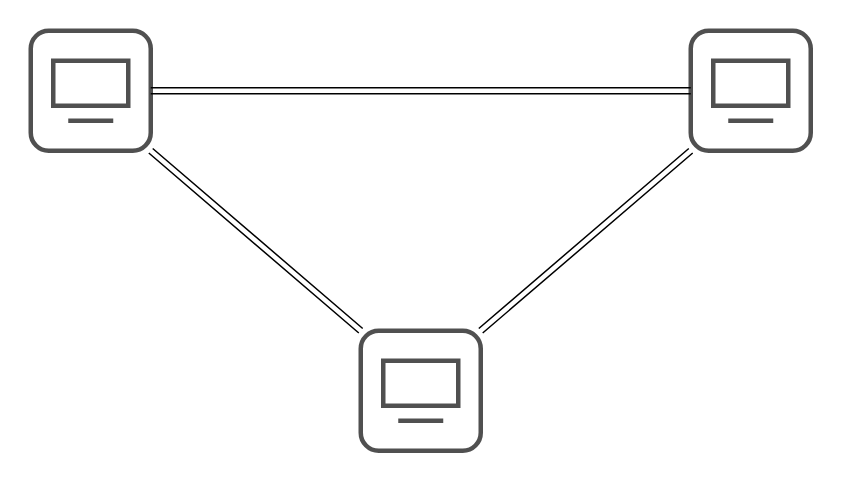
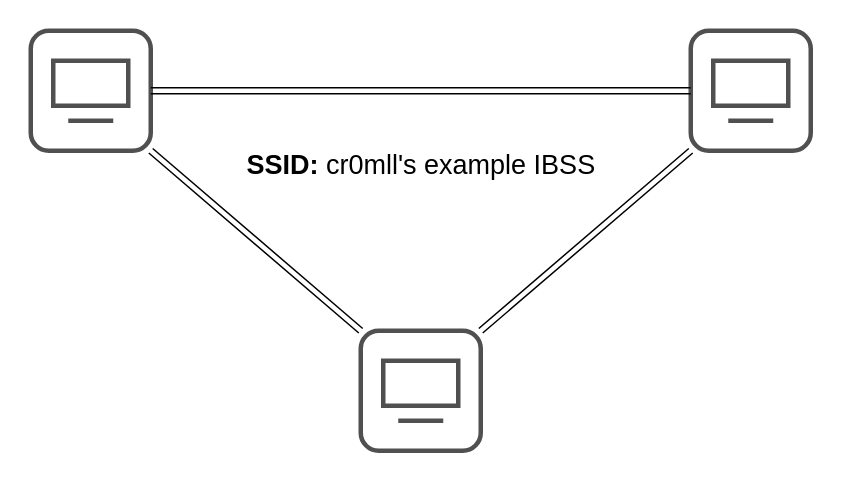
node "SSID: cr0mll's example IBSS": added
